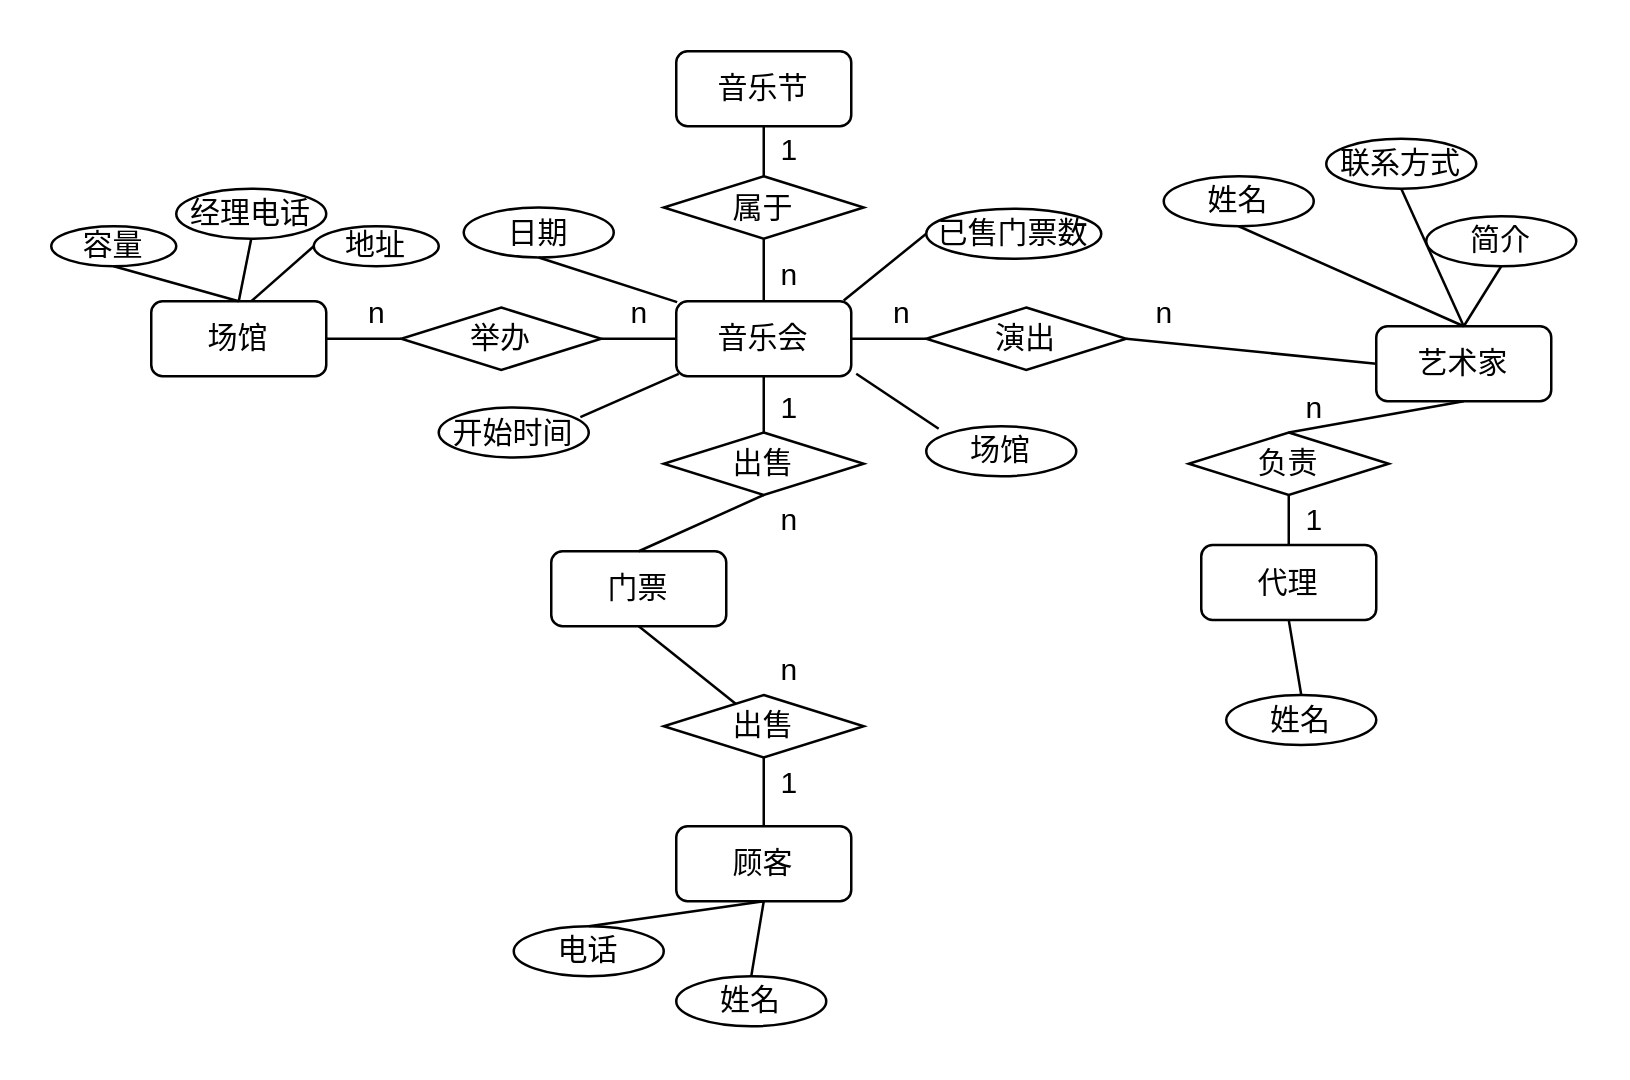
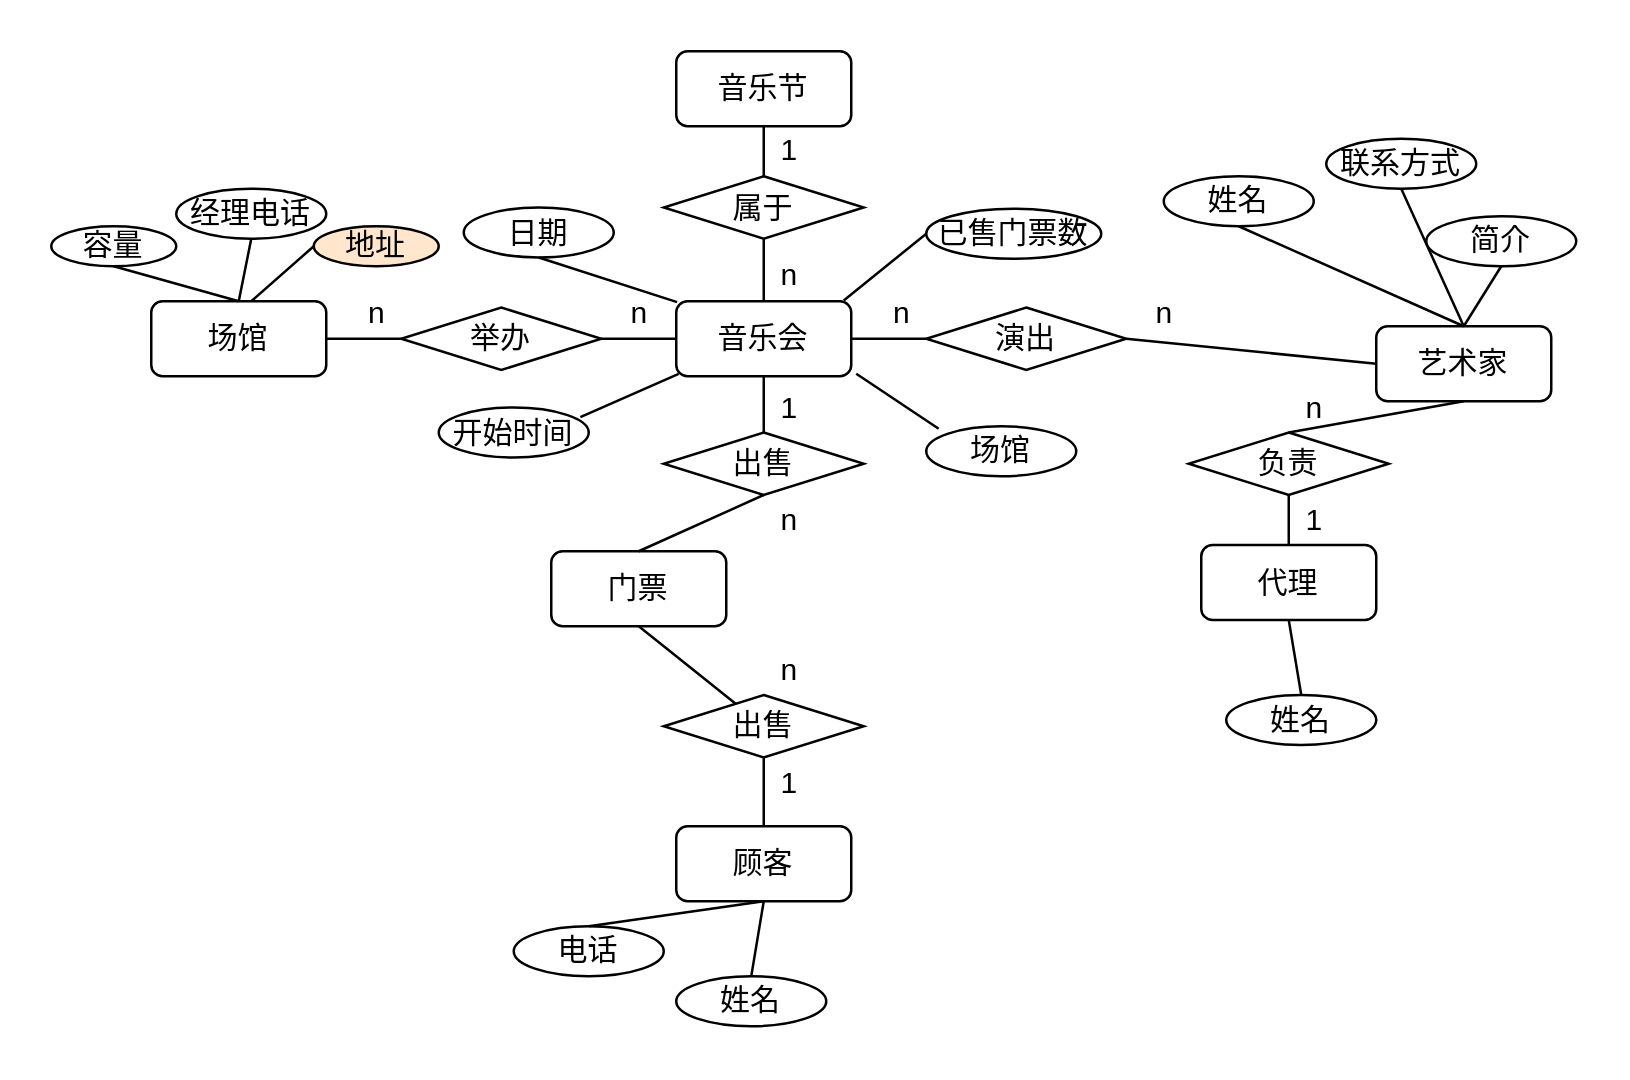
node "地址": fillcolor #ffffff -> #ffe6cc
